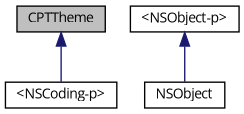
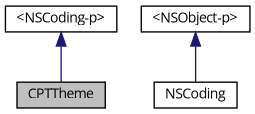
edge "<NSCoding-p>" -> "CPTTheme": reversed
node "NSObject": label "NSObject" -> "NSCoding"
